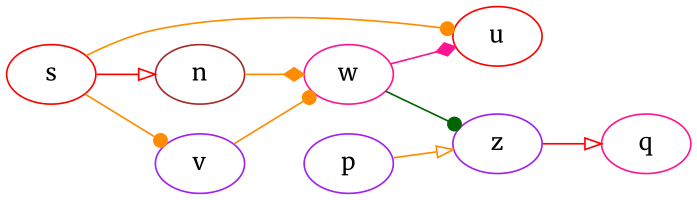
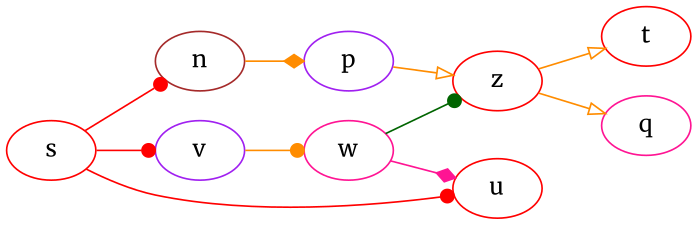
edge "s" -> "u": color darkorange -> red
node "t": added
edge "s" -> "n": arrowhead onormal -> dot
edge "n" -> "w": now "n" -> "p"
edge "s" -> "v": color darkorange -> red
node "z": color purple -> red
edge "z" -> "q": color red -> darkorange
